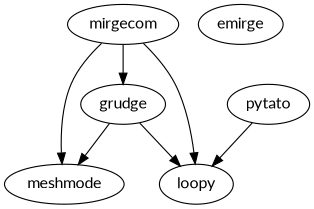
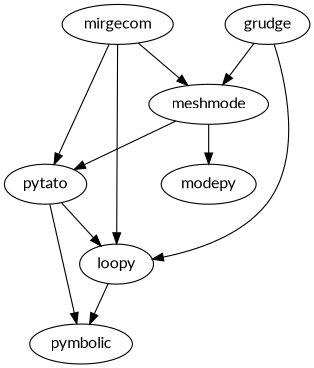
node "emirge": removed
edge "mirgecom" -> "grudge": now "mirgecom" -> "pytato"
edge "meshmode" -> "pytato": added
node "modepy": added
node "pymbolic": added
